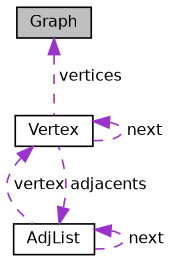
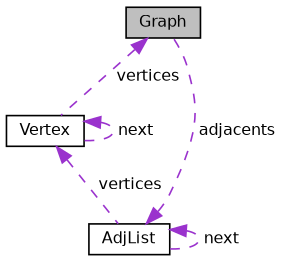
edge "Vertex" -> "AdjList": now "Graph" -> "AdjList"
edge "AdjList" -> "Vertex": label " vertex" -> " vertices"
